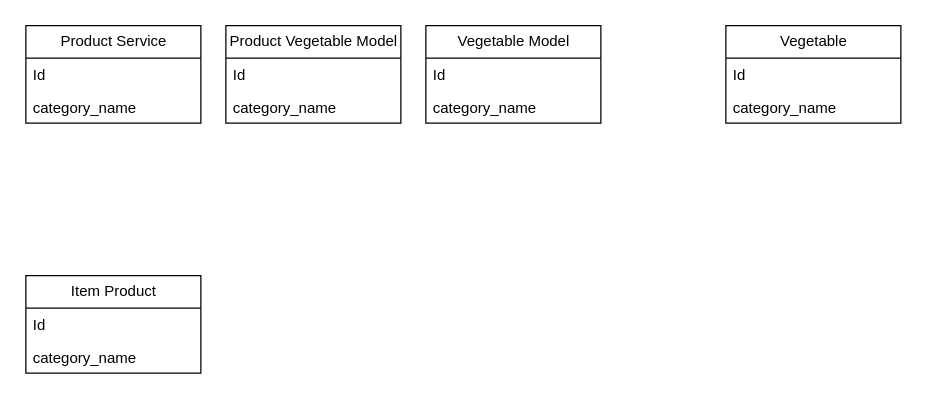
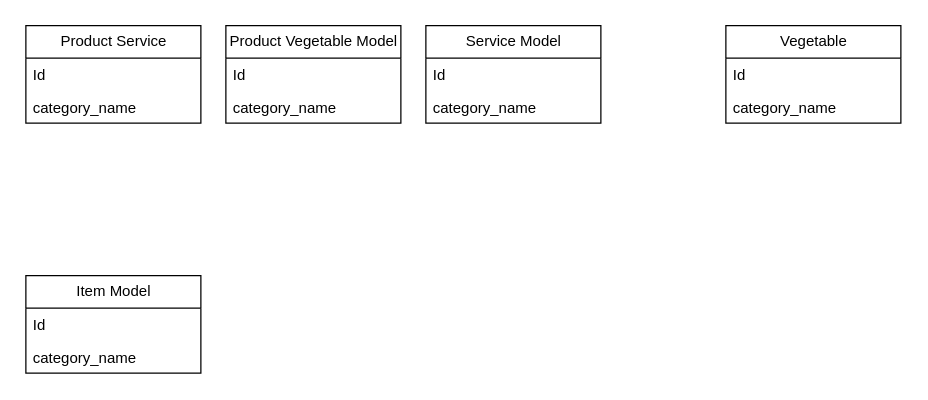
node "Vegetable Model": label "Vegetable Model" -> "Service Model"
node "Item Product": label "Item Product" -> "Item Model"
